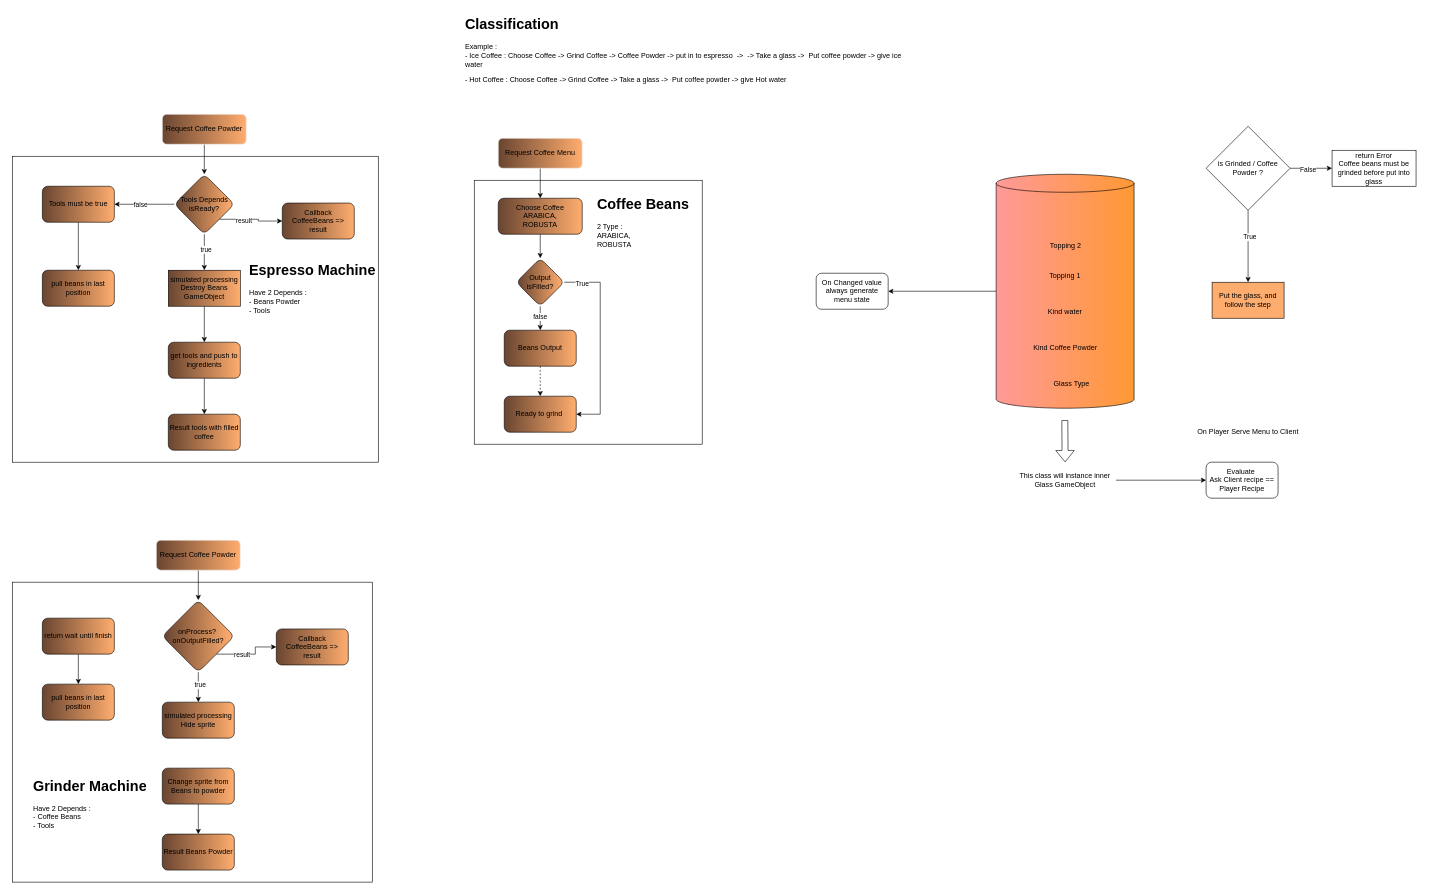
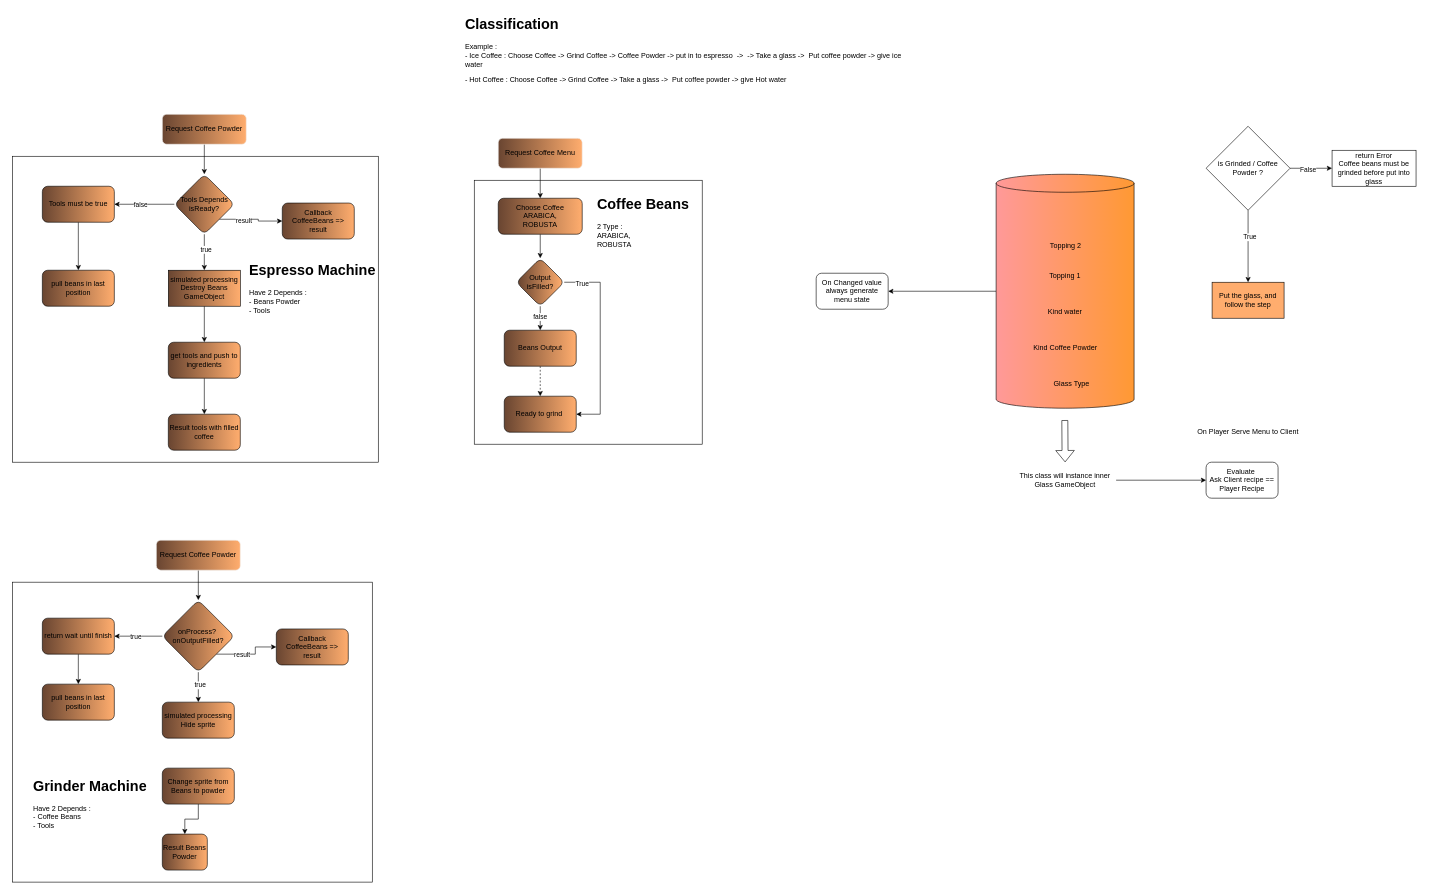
edge "onProcess? onOutputFilled?" -> "return wait until finish": added, label "true"
node "Result Beans Powder": size 72x36 -> 45x36
